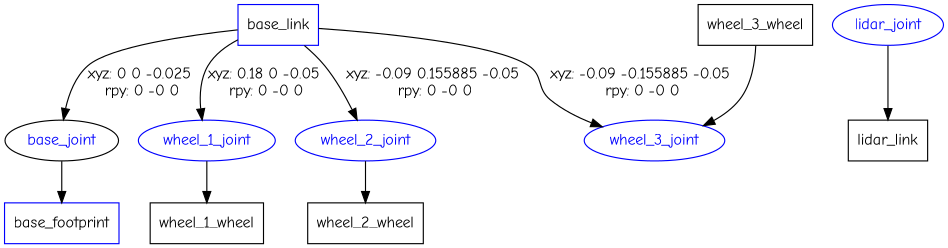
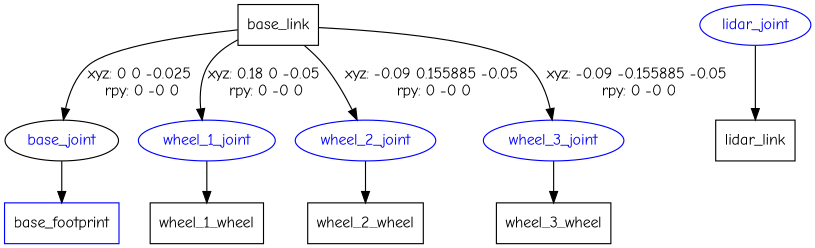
node "base_link": color blue -> black
edge "wheel_3_wheel" -> "wheel_3_joint": reversed
